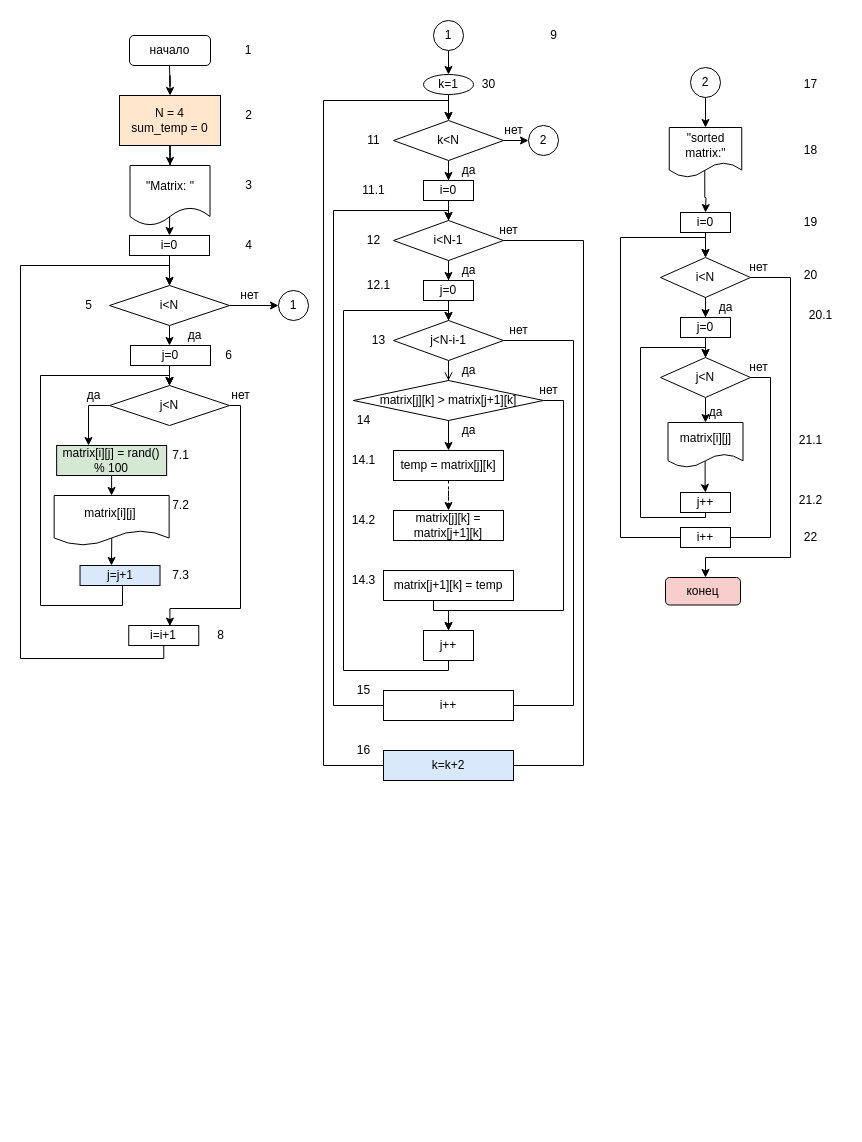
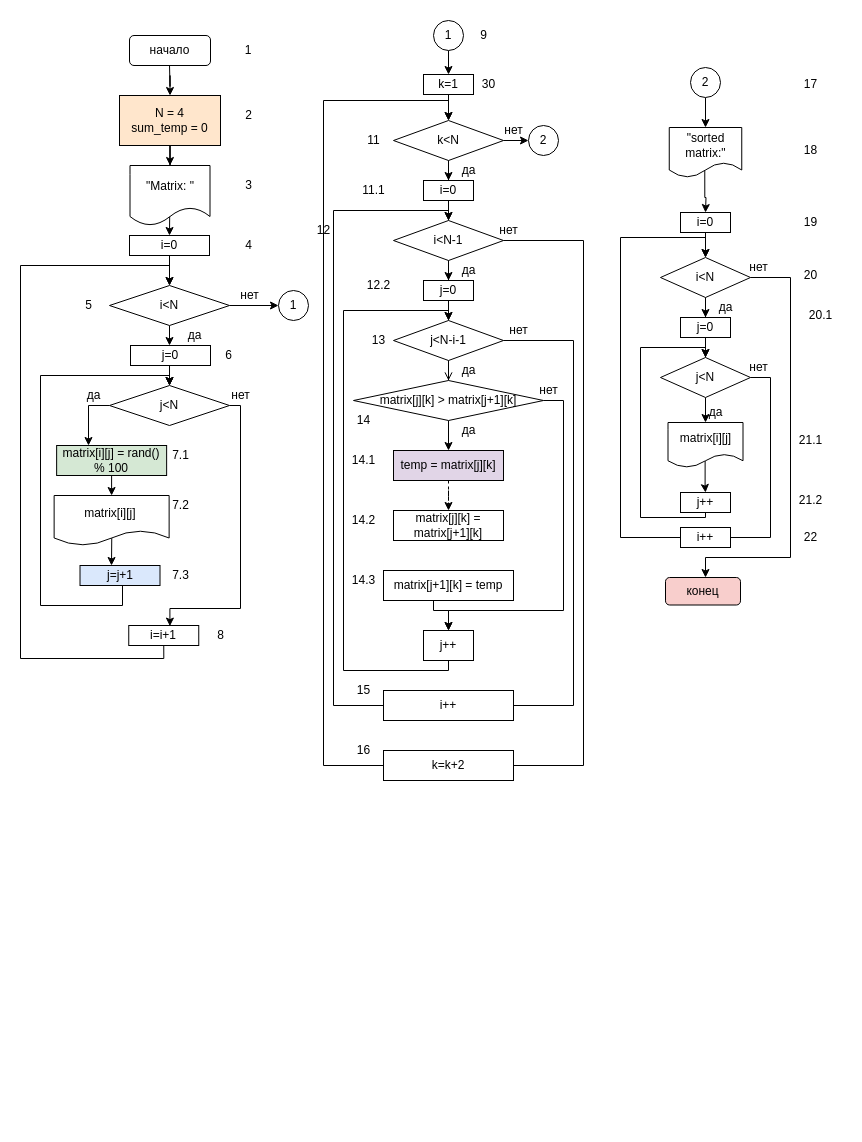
node "9": moved (554, 36) -> (484, 36)
node "k=1": shape ellipse -> rectangle
node "12": moved (374, 241) -> (324, 231)
node "12.1": label "12.1" -> "12.2"
node "temp = matrix[j][k]": fillcolor #ffffff -> #e1d5e7
node "k=k+2": fillcolor #dae8fc -> #ffffff
